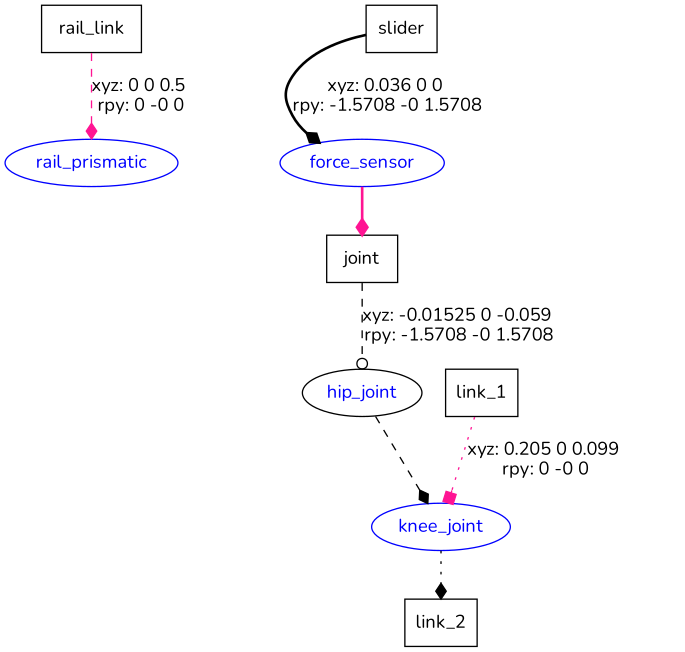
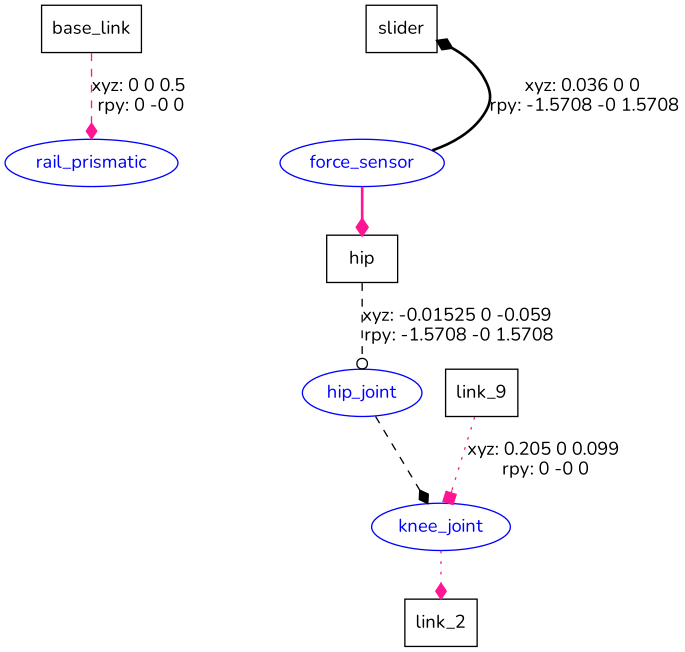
node "rail_link": label "rail_link" -> "base_link"
edge "slider" -> "force_sensor": reversed
node "joint": label "joint" -> "hip"
node "hip_joint": color black -> blue
node "link_1": label "link_1" -> "link_9"
edge "knee_joint" -> "link_2": color black -> deeppink
